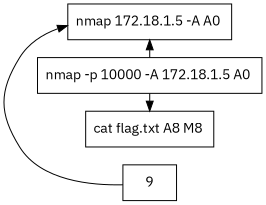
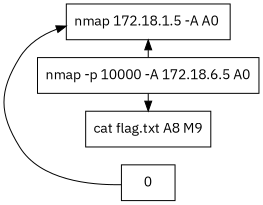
node "nmap -p 10000 -A 172.18.1.5 A0": label "nmap -p 10000 -A 172.18.1.5 A0" -> "nmap -p 10000 -A 172.18.6.5 A0"
node "cat flag.txt A8 M8": label "cat flag.txt A8 M8" -> "cat flag.txt A8 M9"
node "9": label "9" -> "0"
